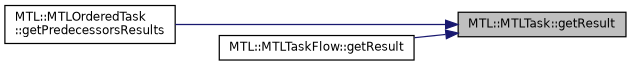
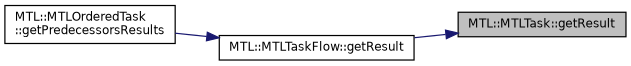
edge "MTL::MTLOrderedTask ::getPredecessorsResults" -> "MTL::MTLTask::getResult": now "MTL::MTLOrderedTask ::getPredecessorsResults" -> "MTL::MTLTaskFlow::getResult"
